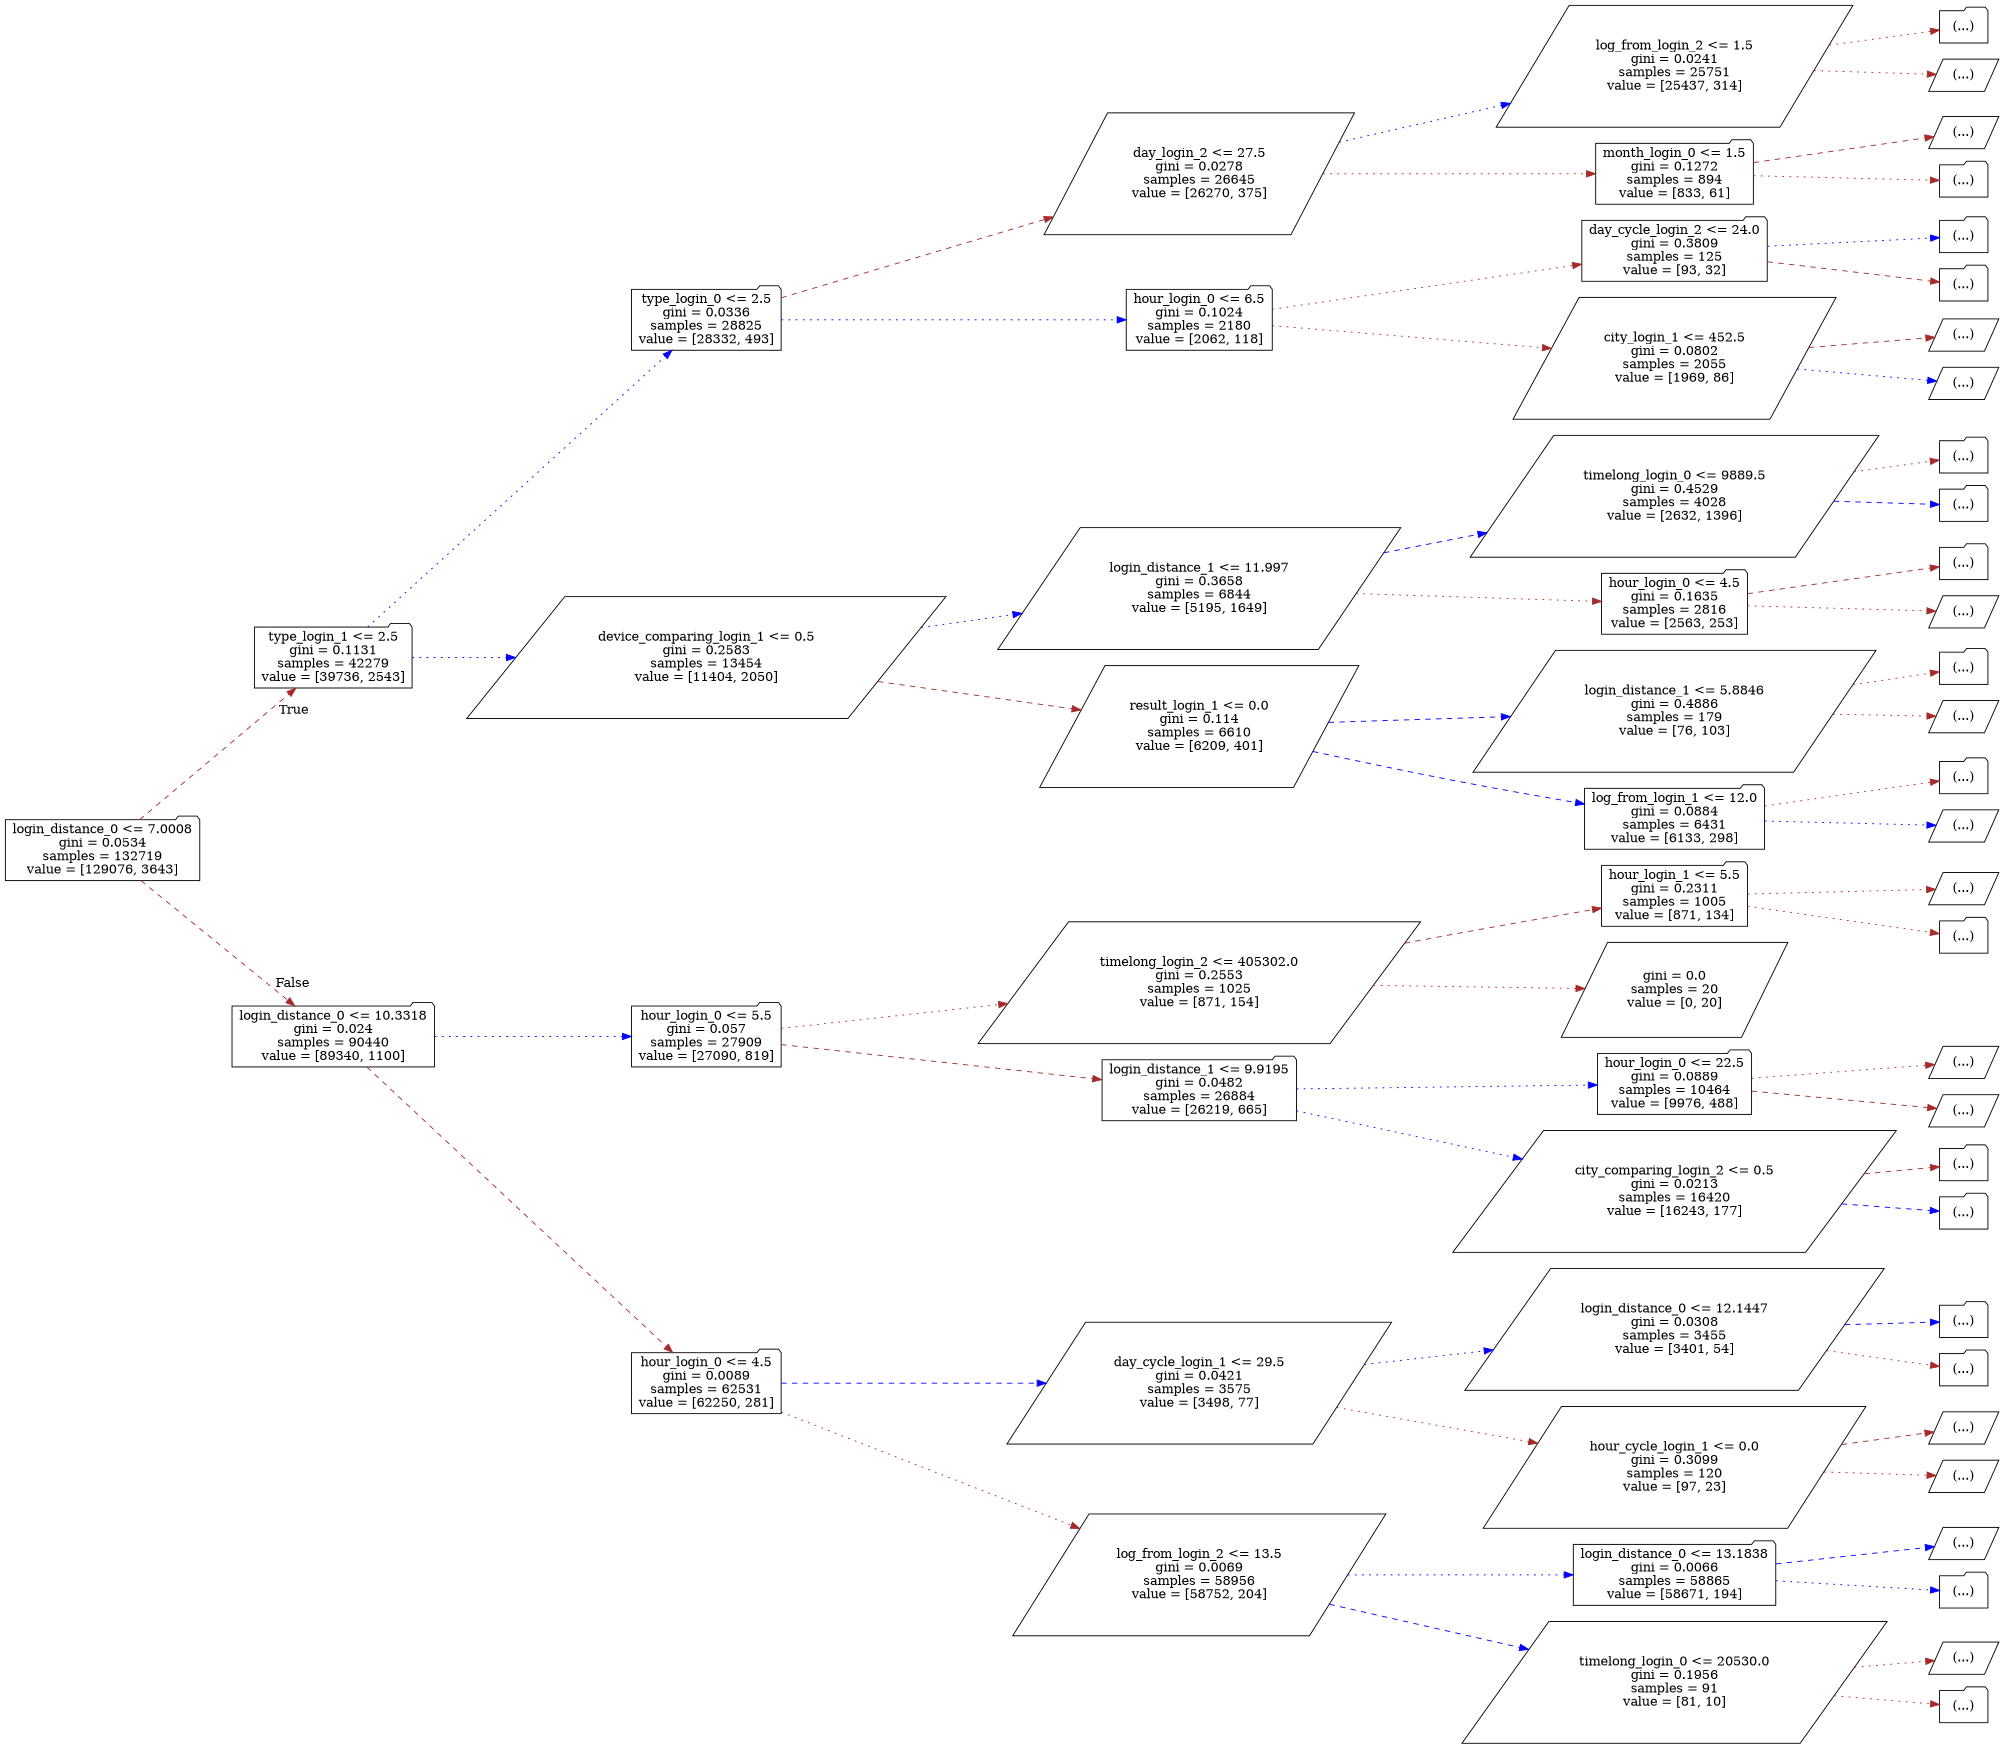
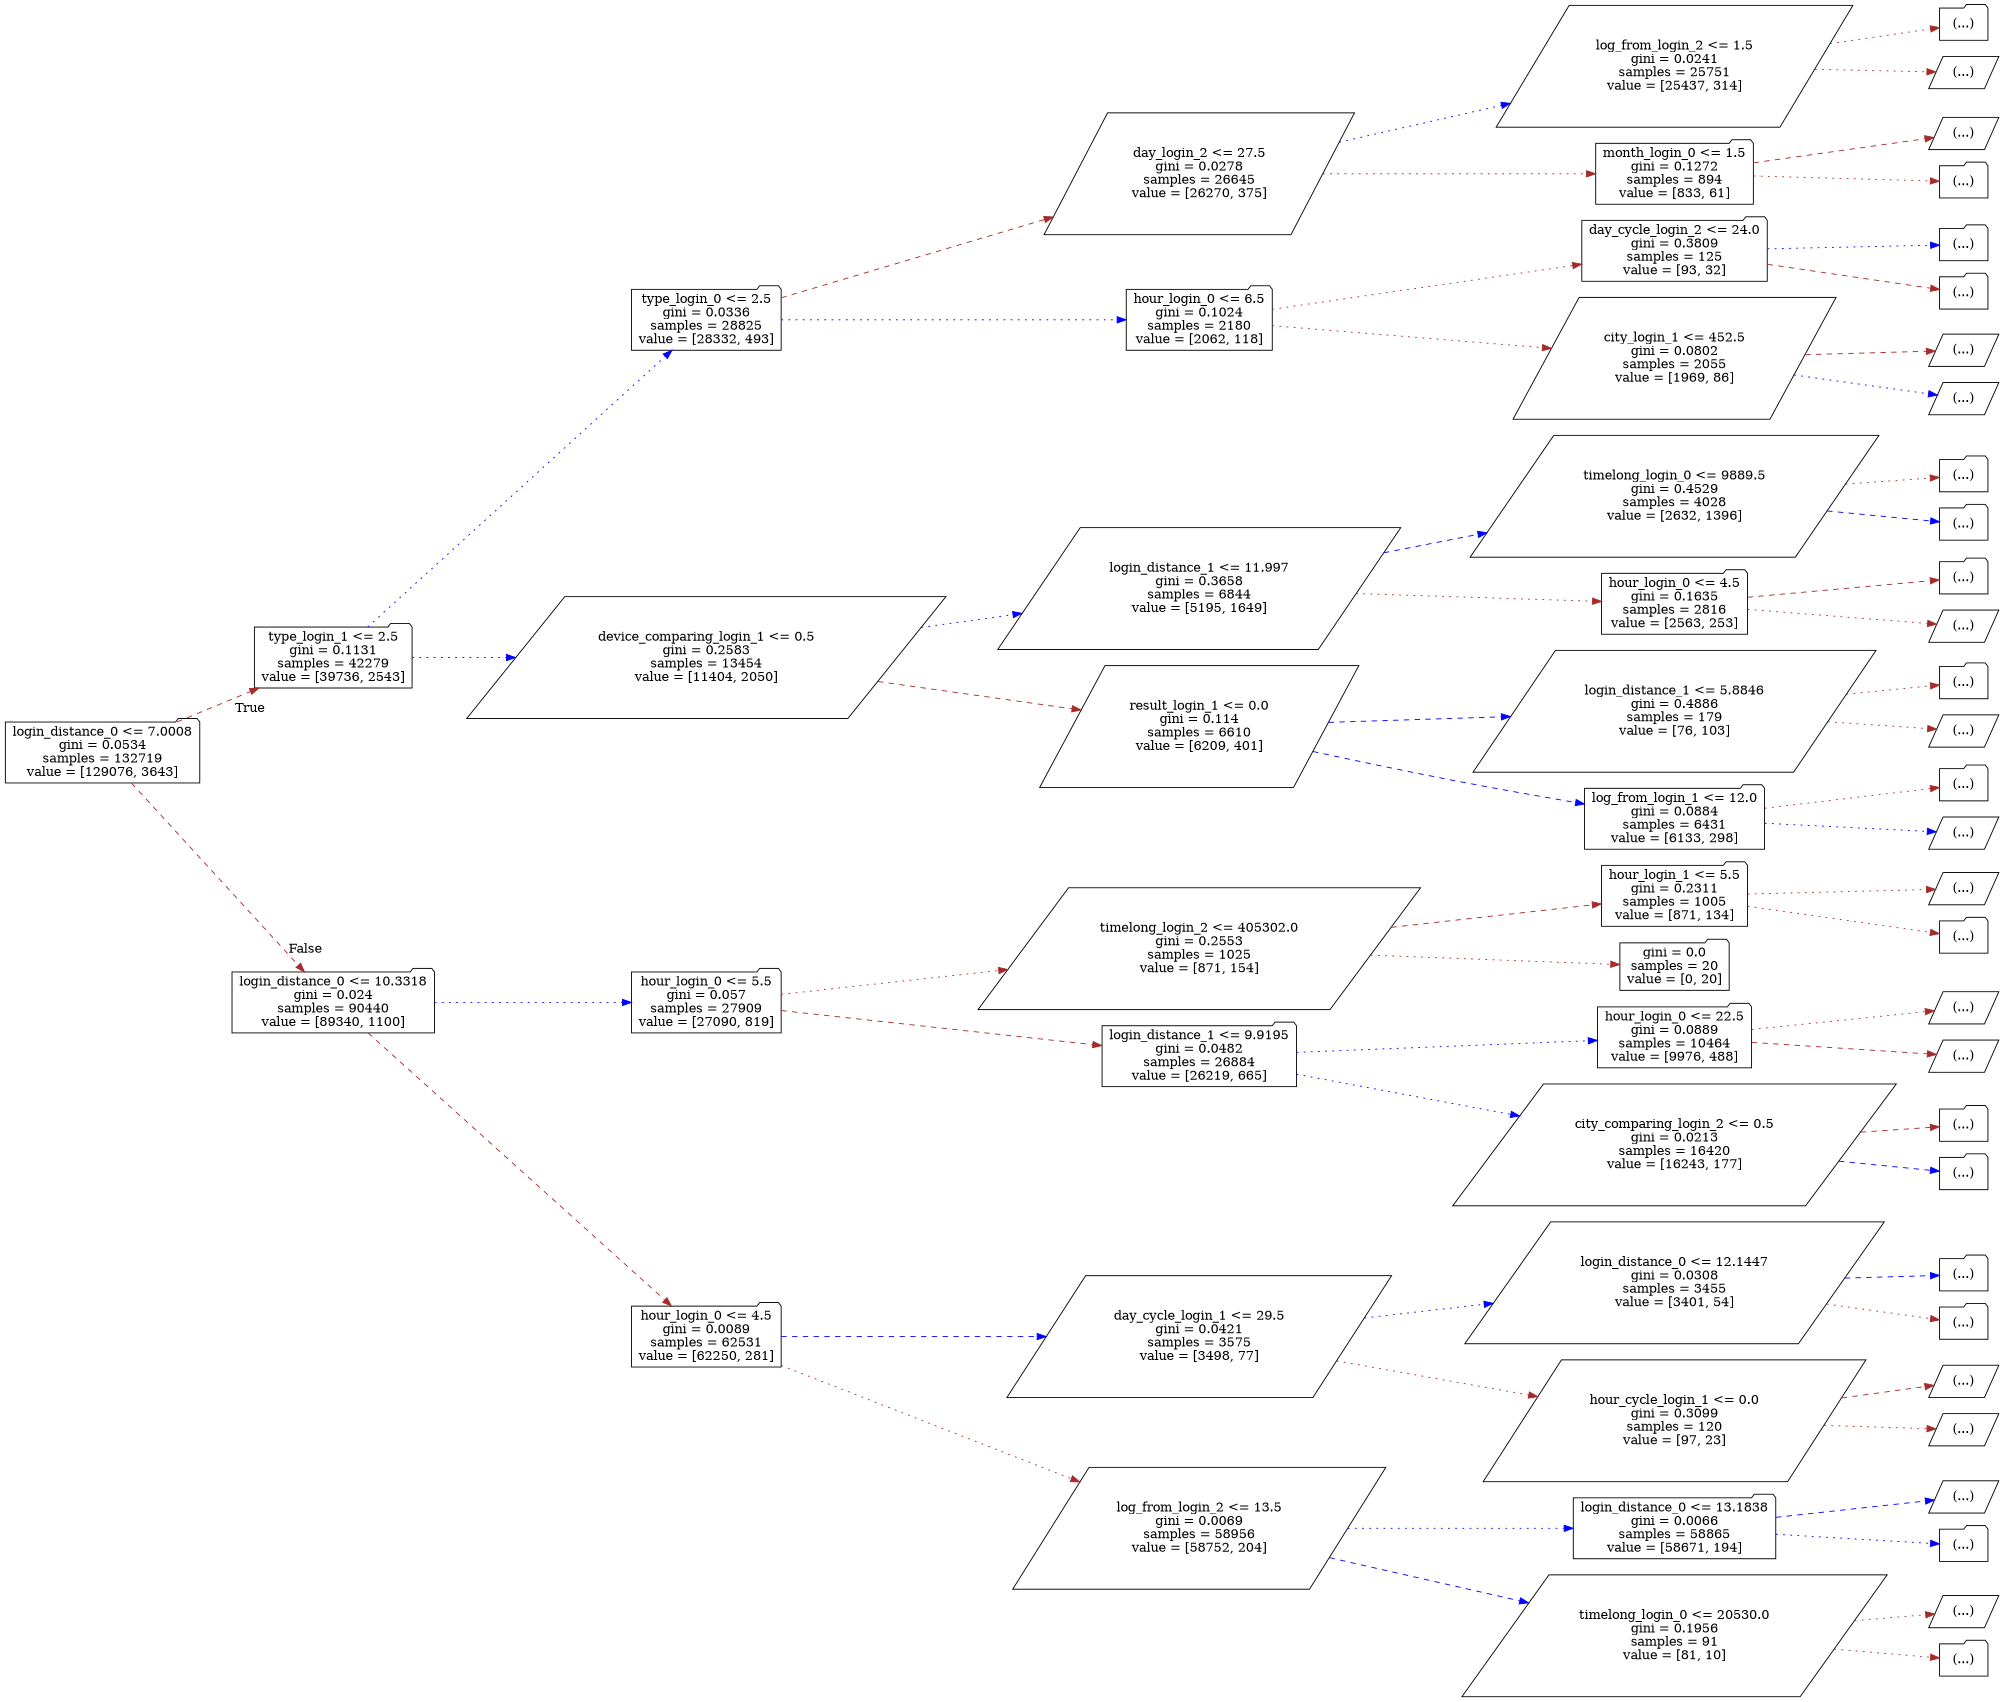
node "gini = 0.0 samples = 20 value = [0, 20]": shape parallelogram -> folder
